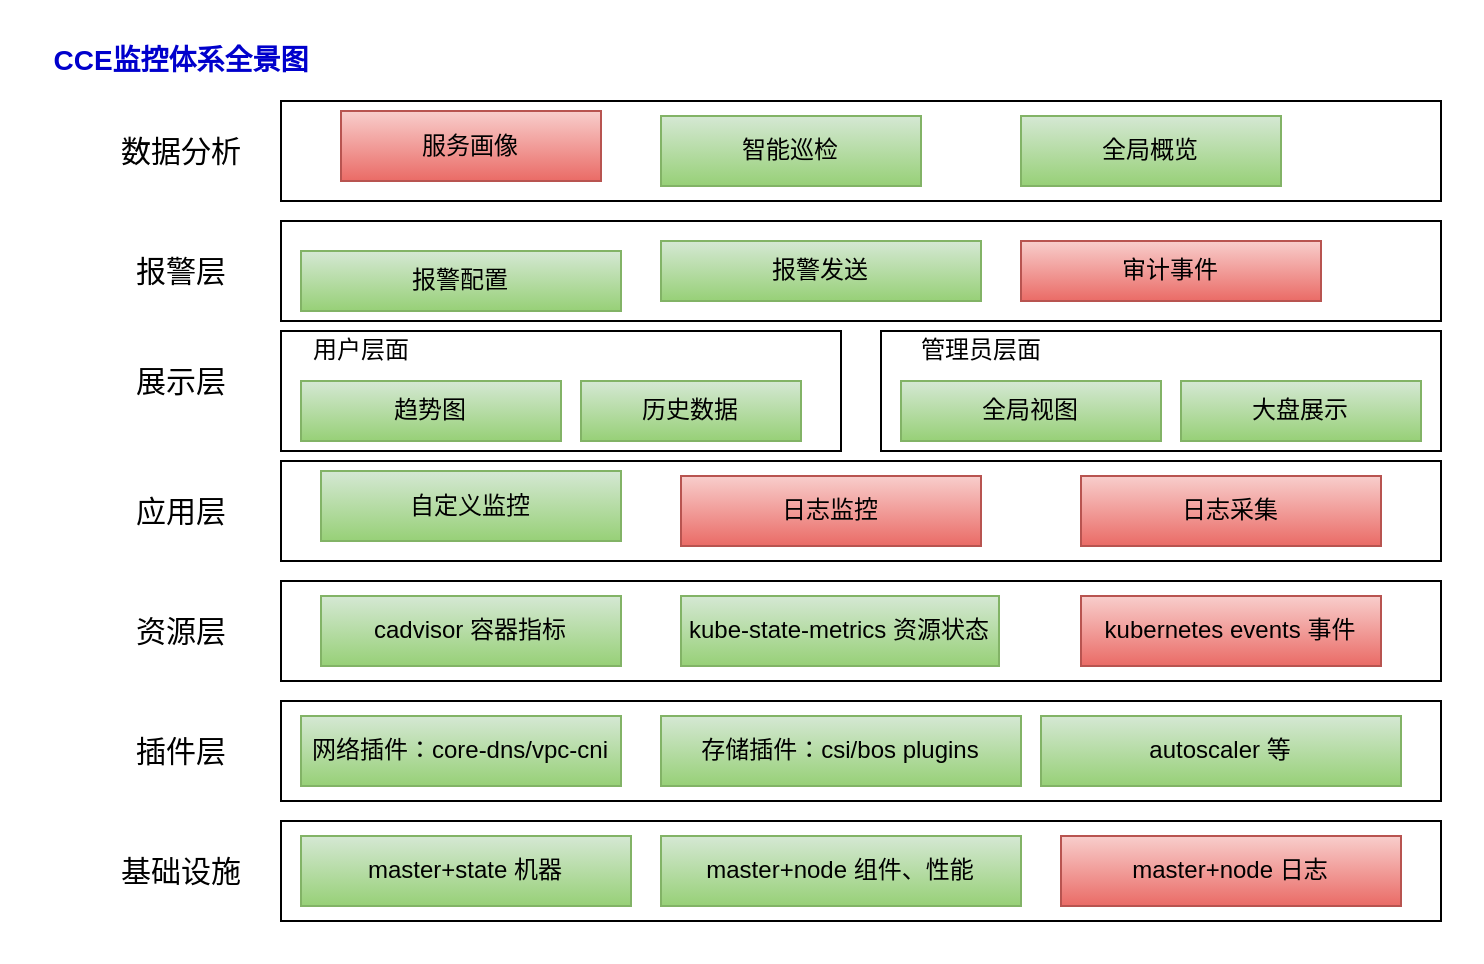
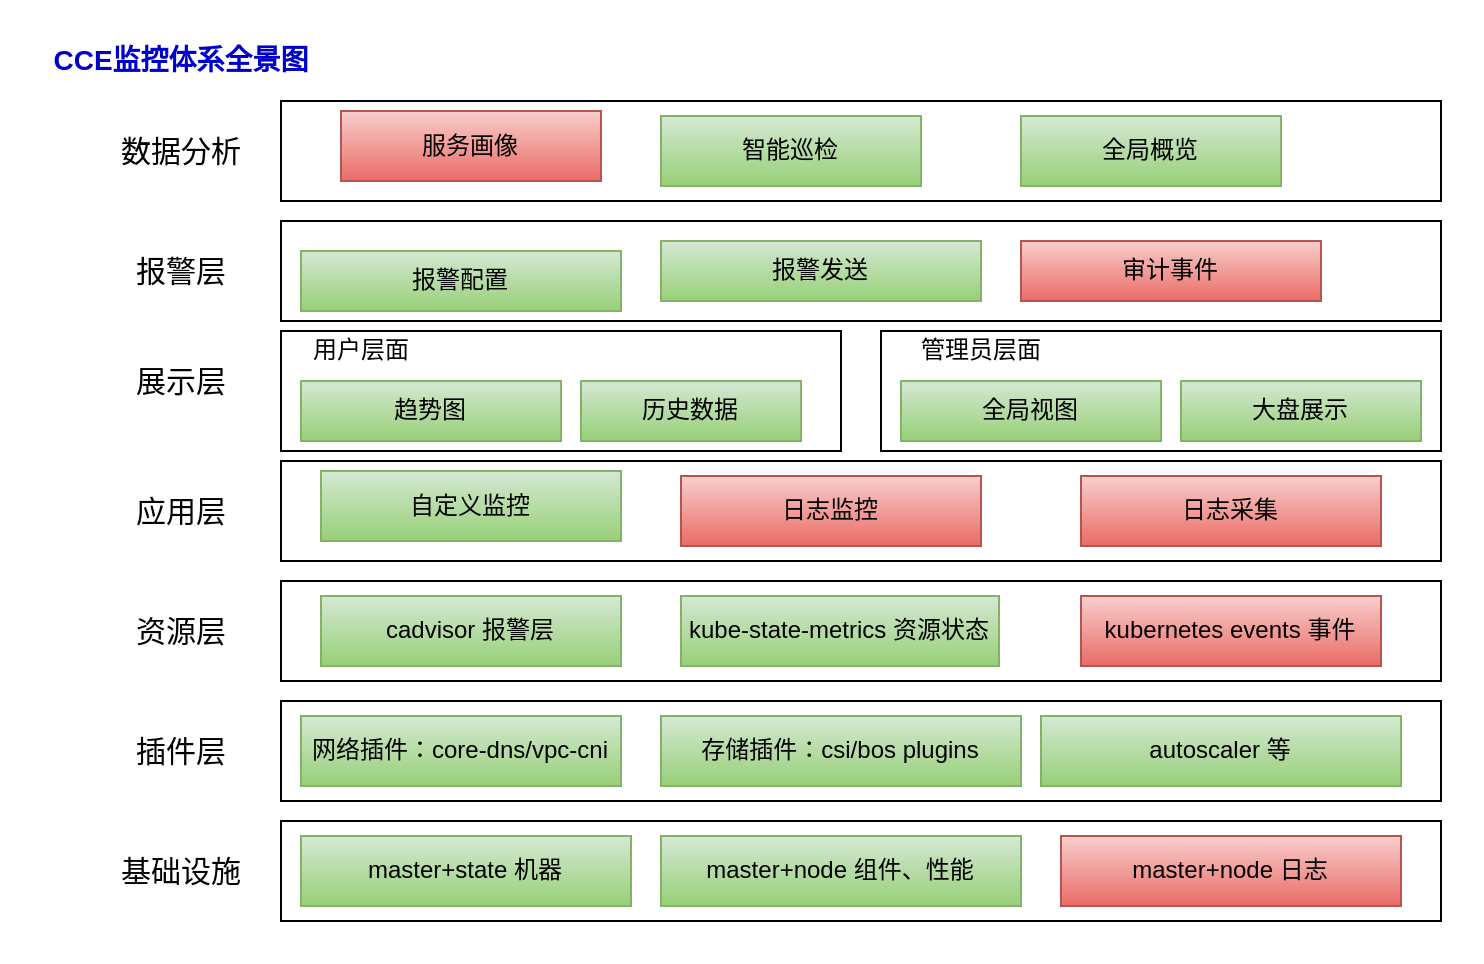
node "cadvisor 容器指标": label "cadvisor 容器指标" -> "cadvisor 报警层"
